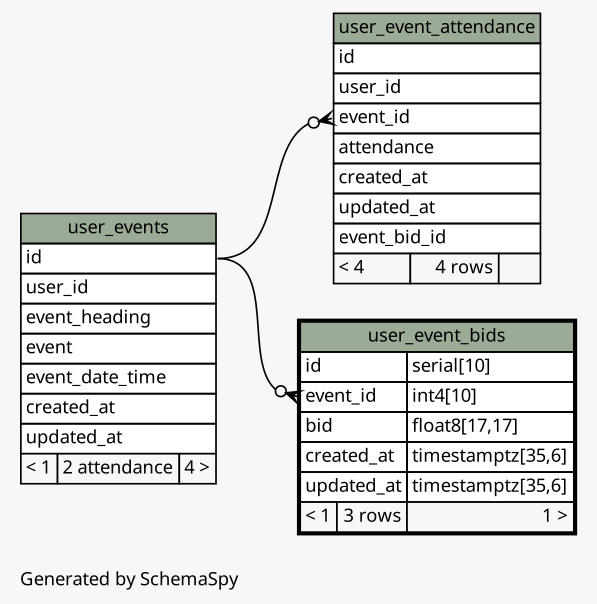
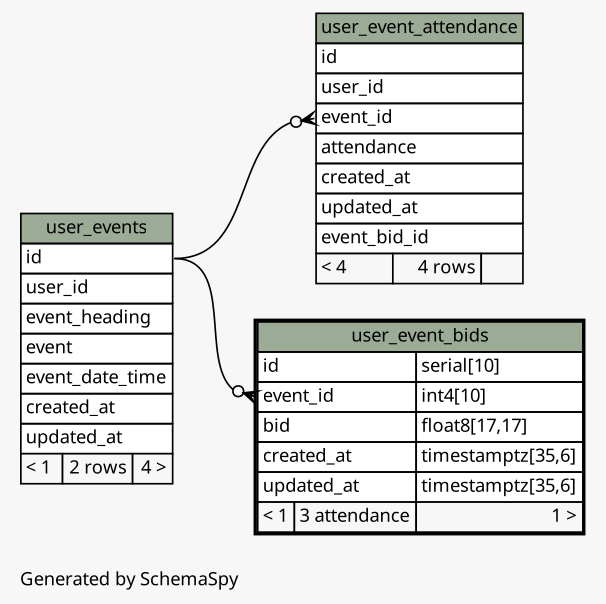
node "user_events": text "2 attendance" -> "2 rows"
node "user_event_bids": text "3 rows" -> "3 attendance"
